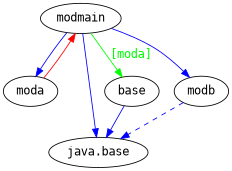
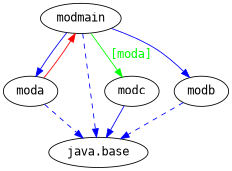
edge "modmain" -> "java.base": style solid -> dashed
node "base": label "base" -> "modc"
edge "moda" -> "java.base": added
